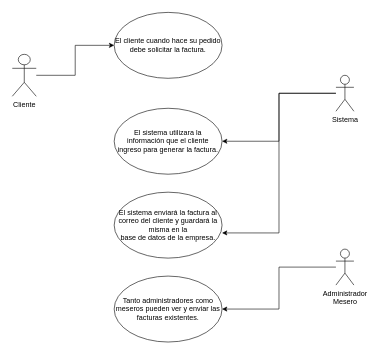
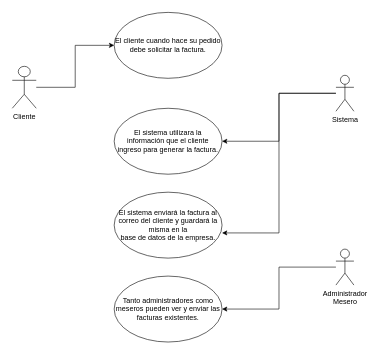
node "Cliente": moved (24, 75) -> (24, 87)
